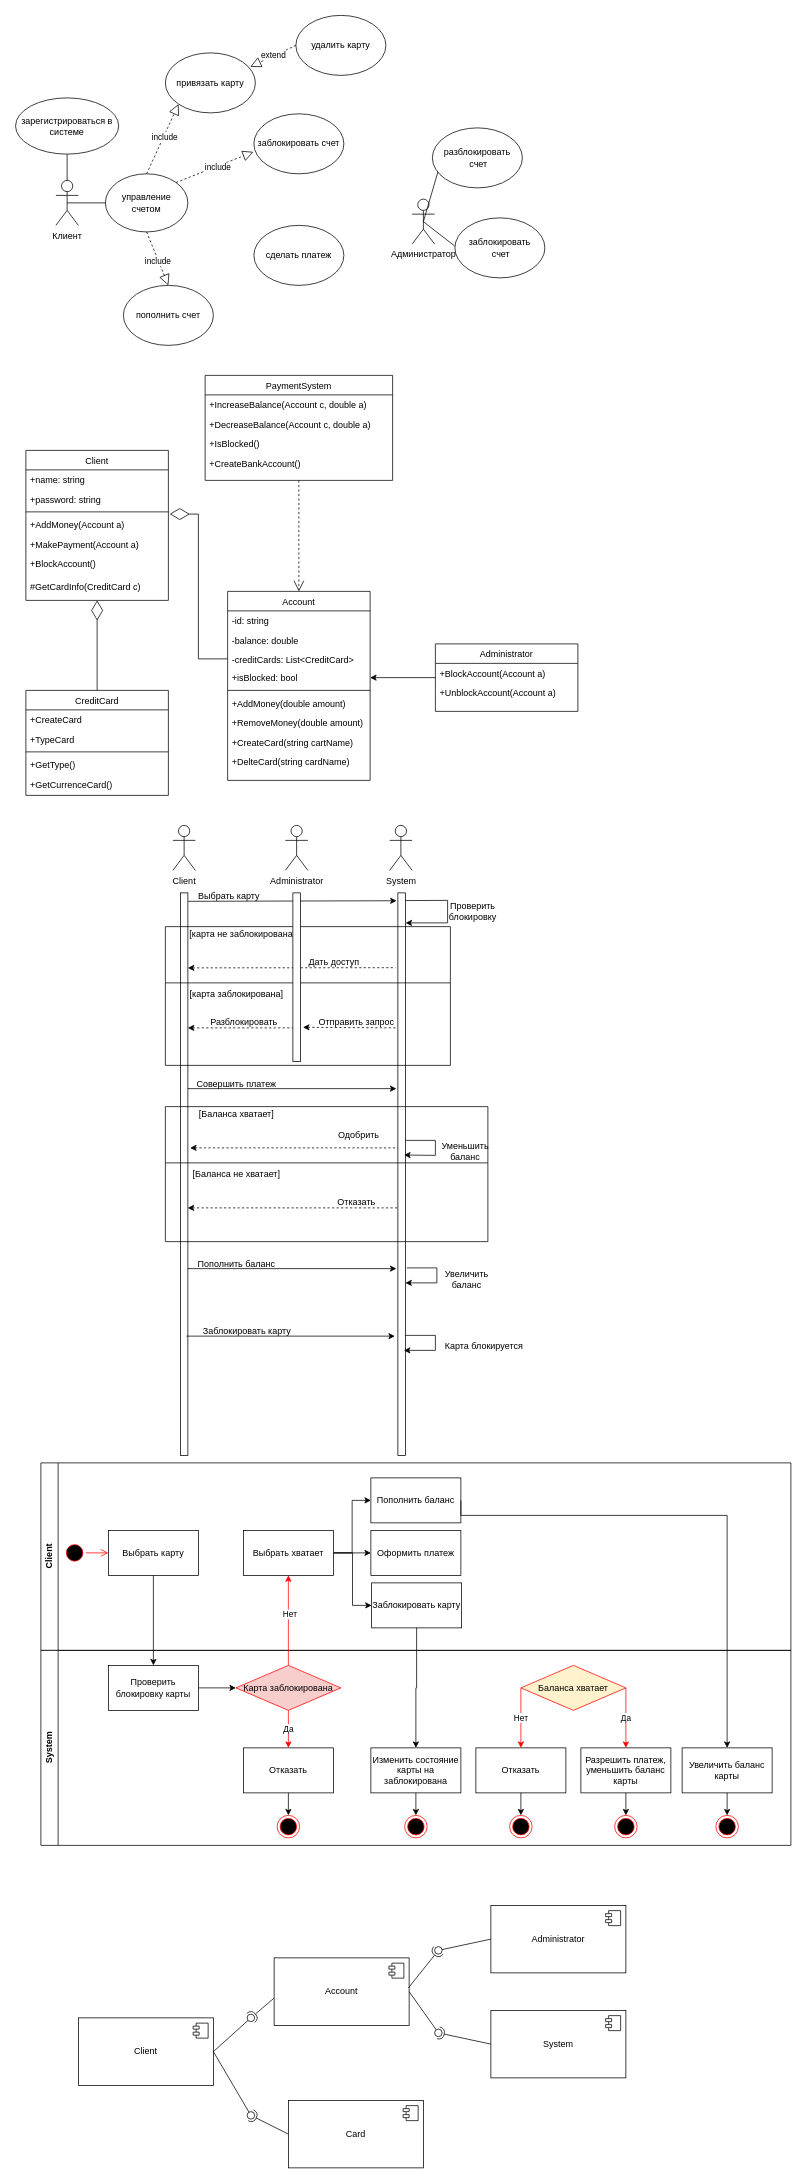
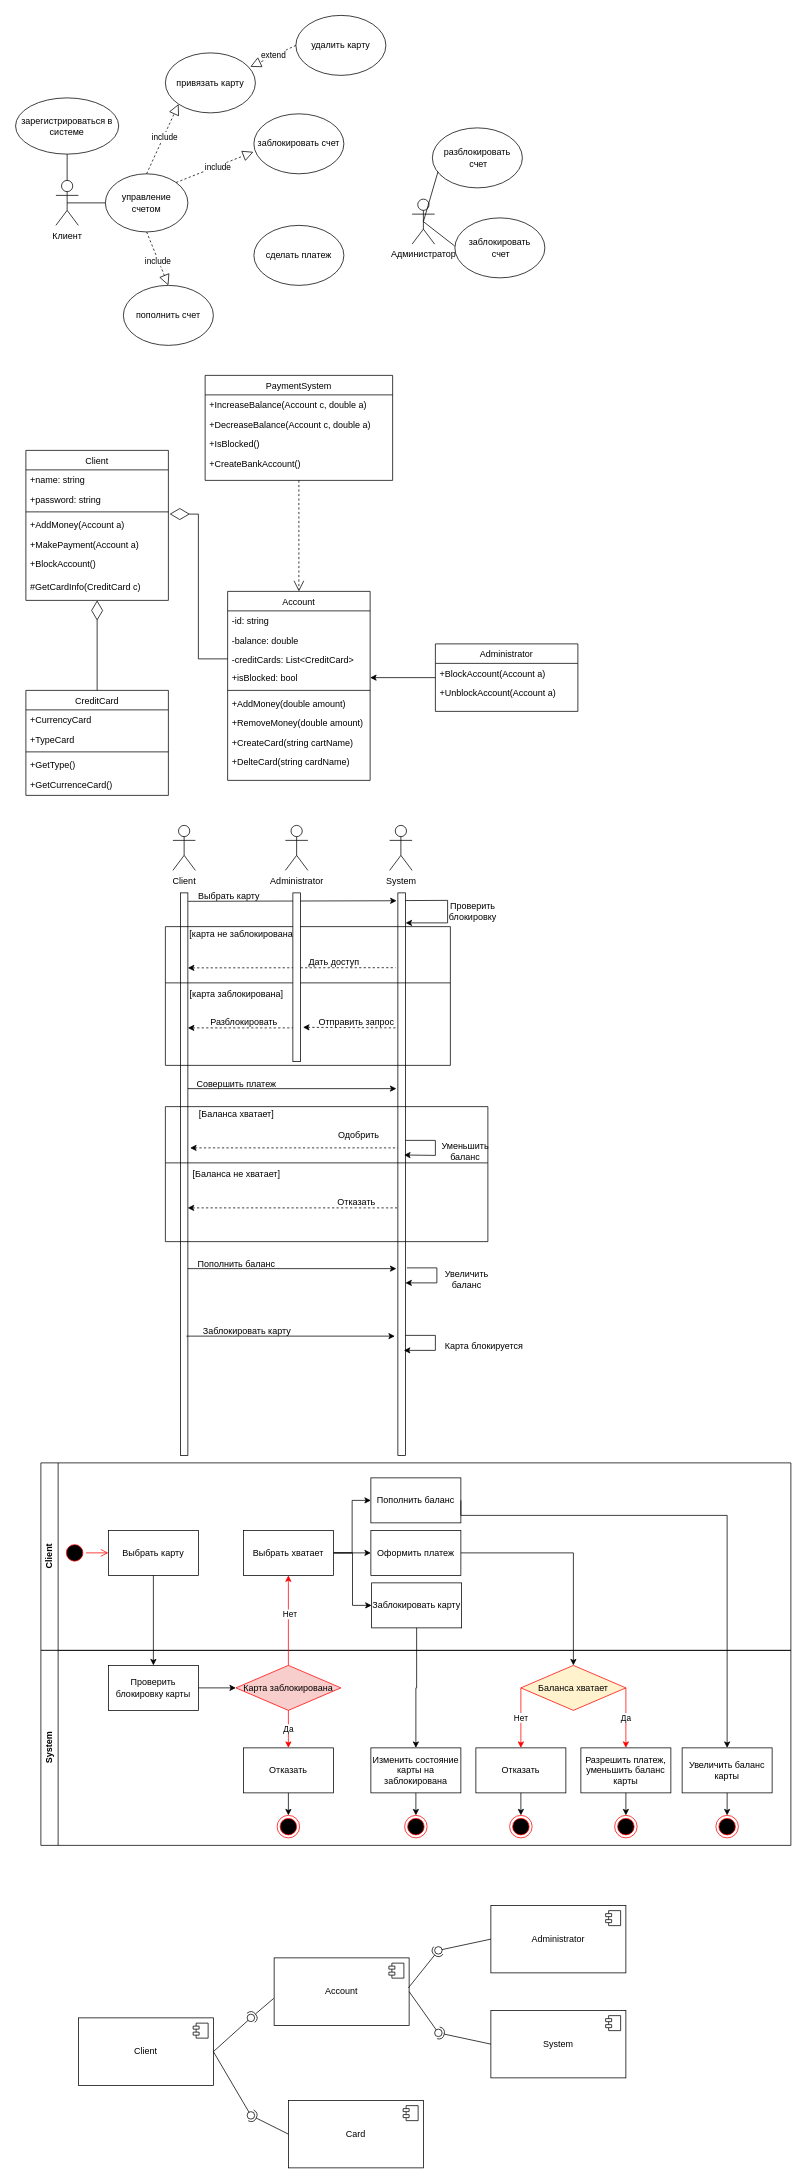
node "+CreateCard": label "+CreateCard" -> "+CurrencyCard"
edge "Оформить платеж" -> "Баланса хватает": added
